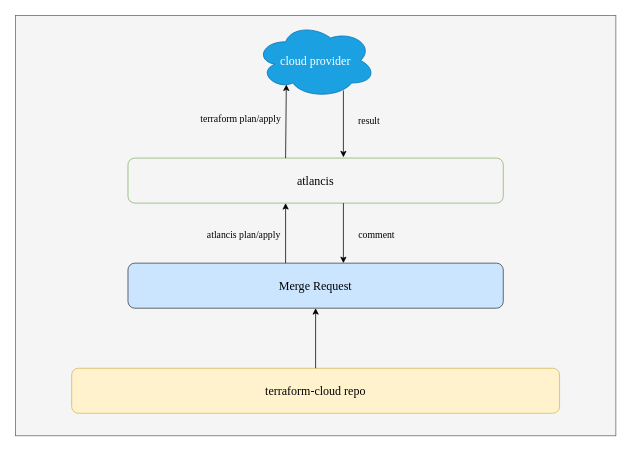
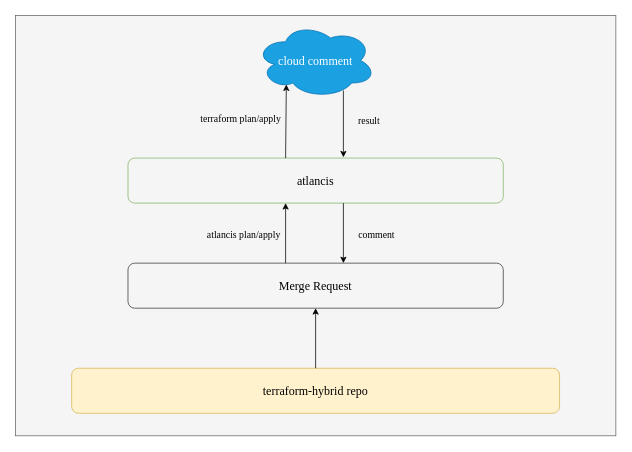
node "cloud provider": label "cloud provider" -> "cloud comment"
node "Merge Request": fillcolor #cce5ff -> #f5f5f5
node "terraform-cloud repo": label "terraform-cloud repo" -> "terraform-hybrid repo"
